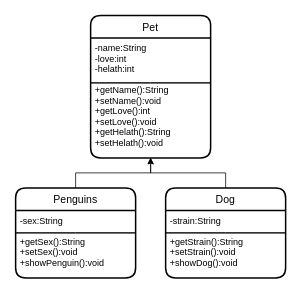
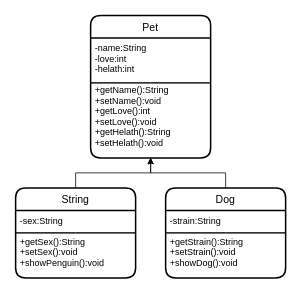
node "Penguins": label "Penguins" -> "String"
